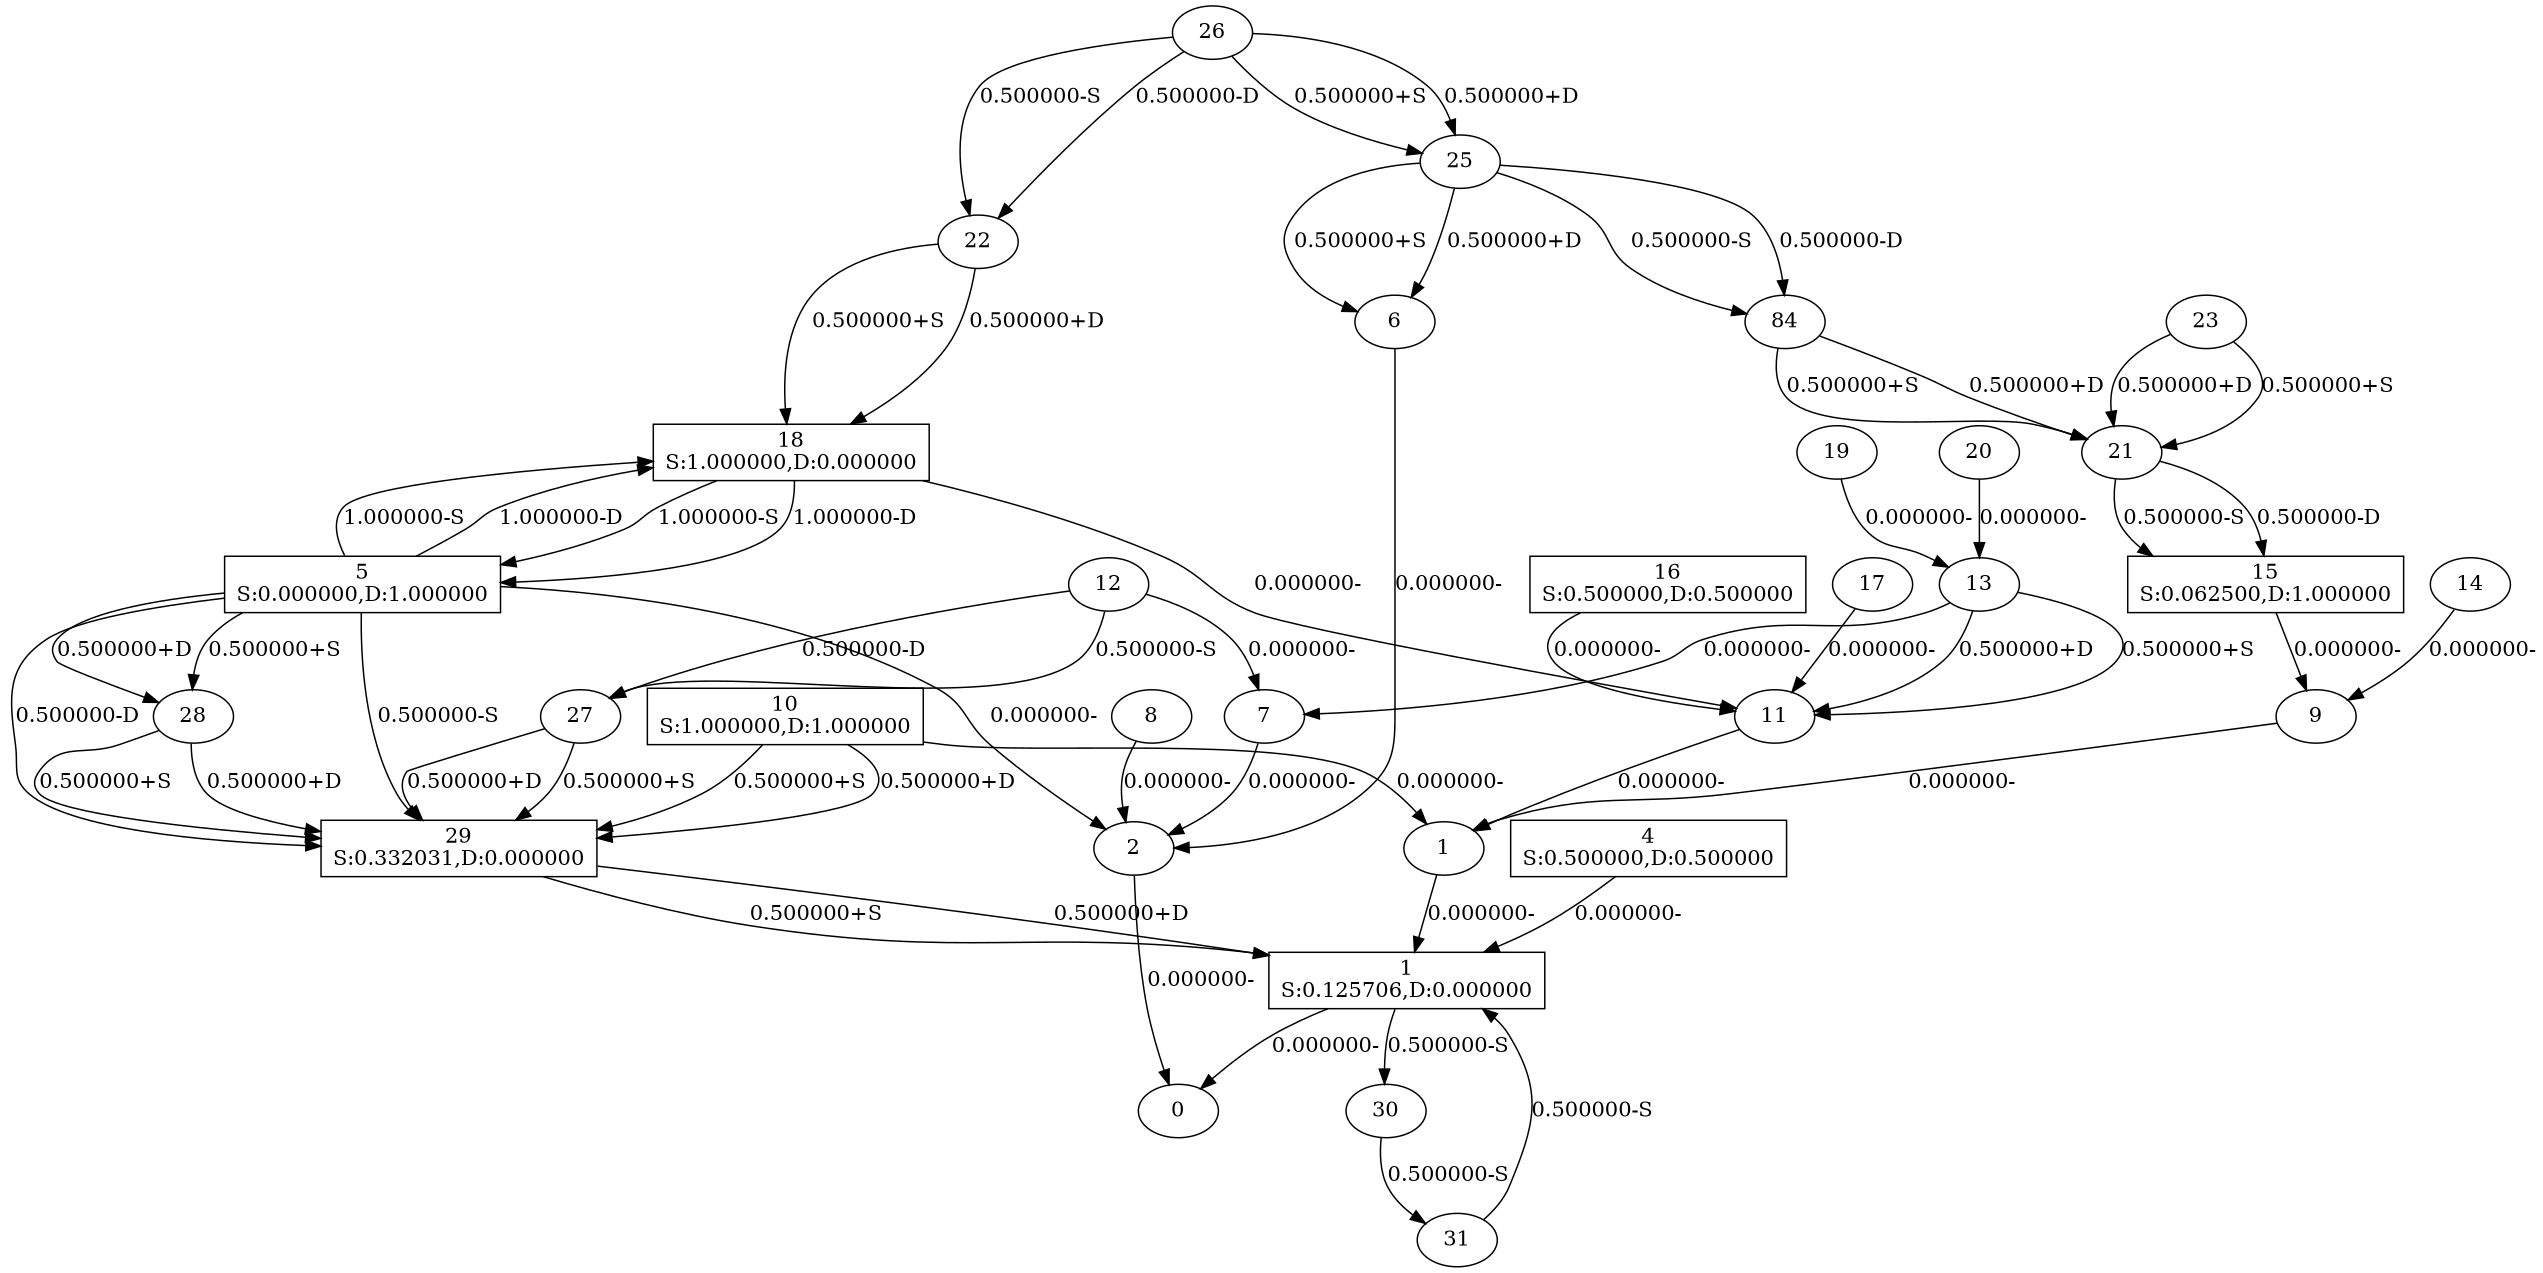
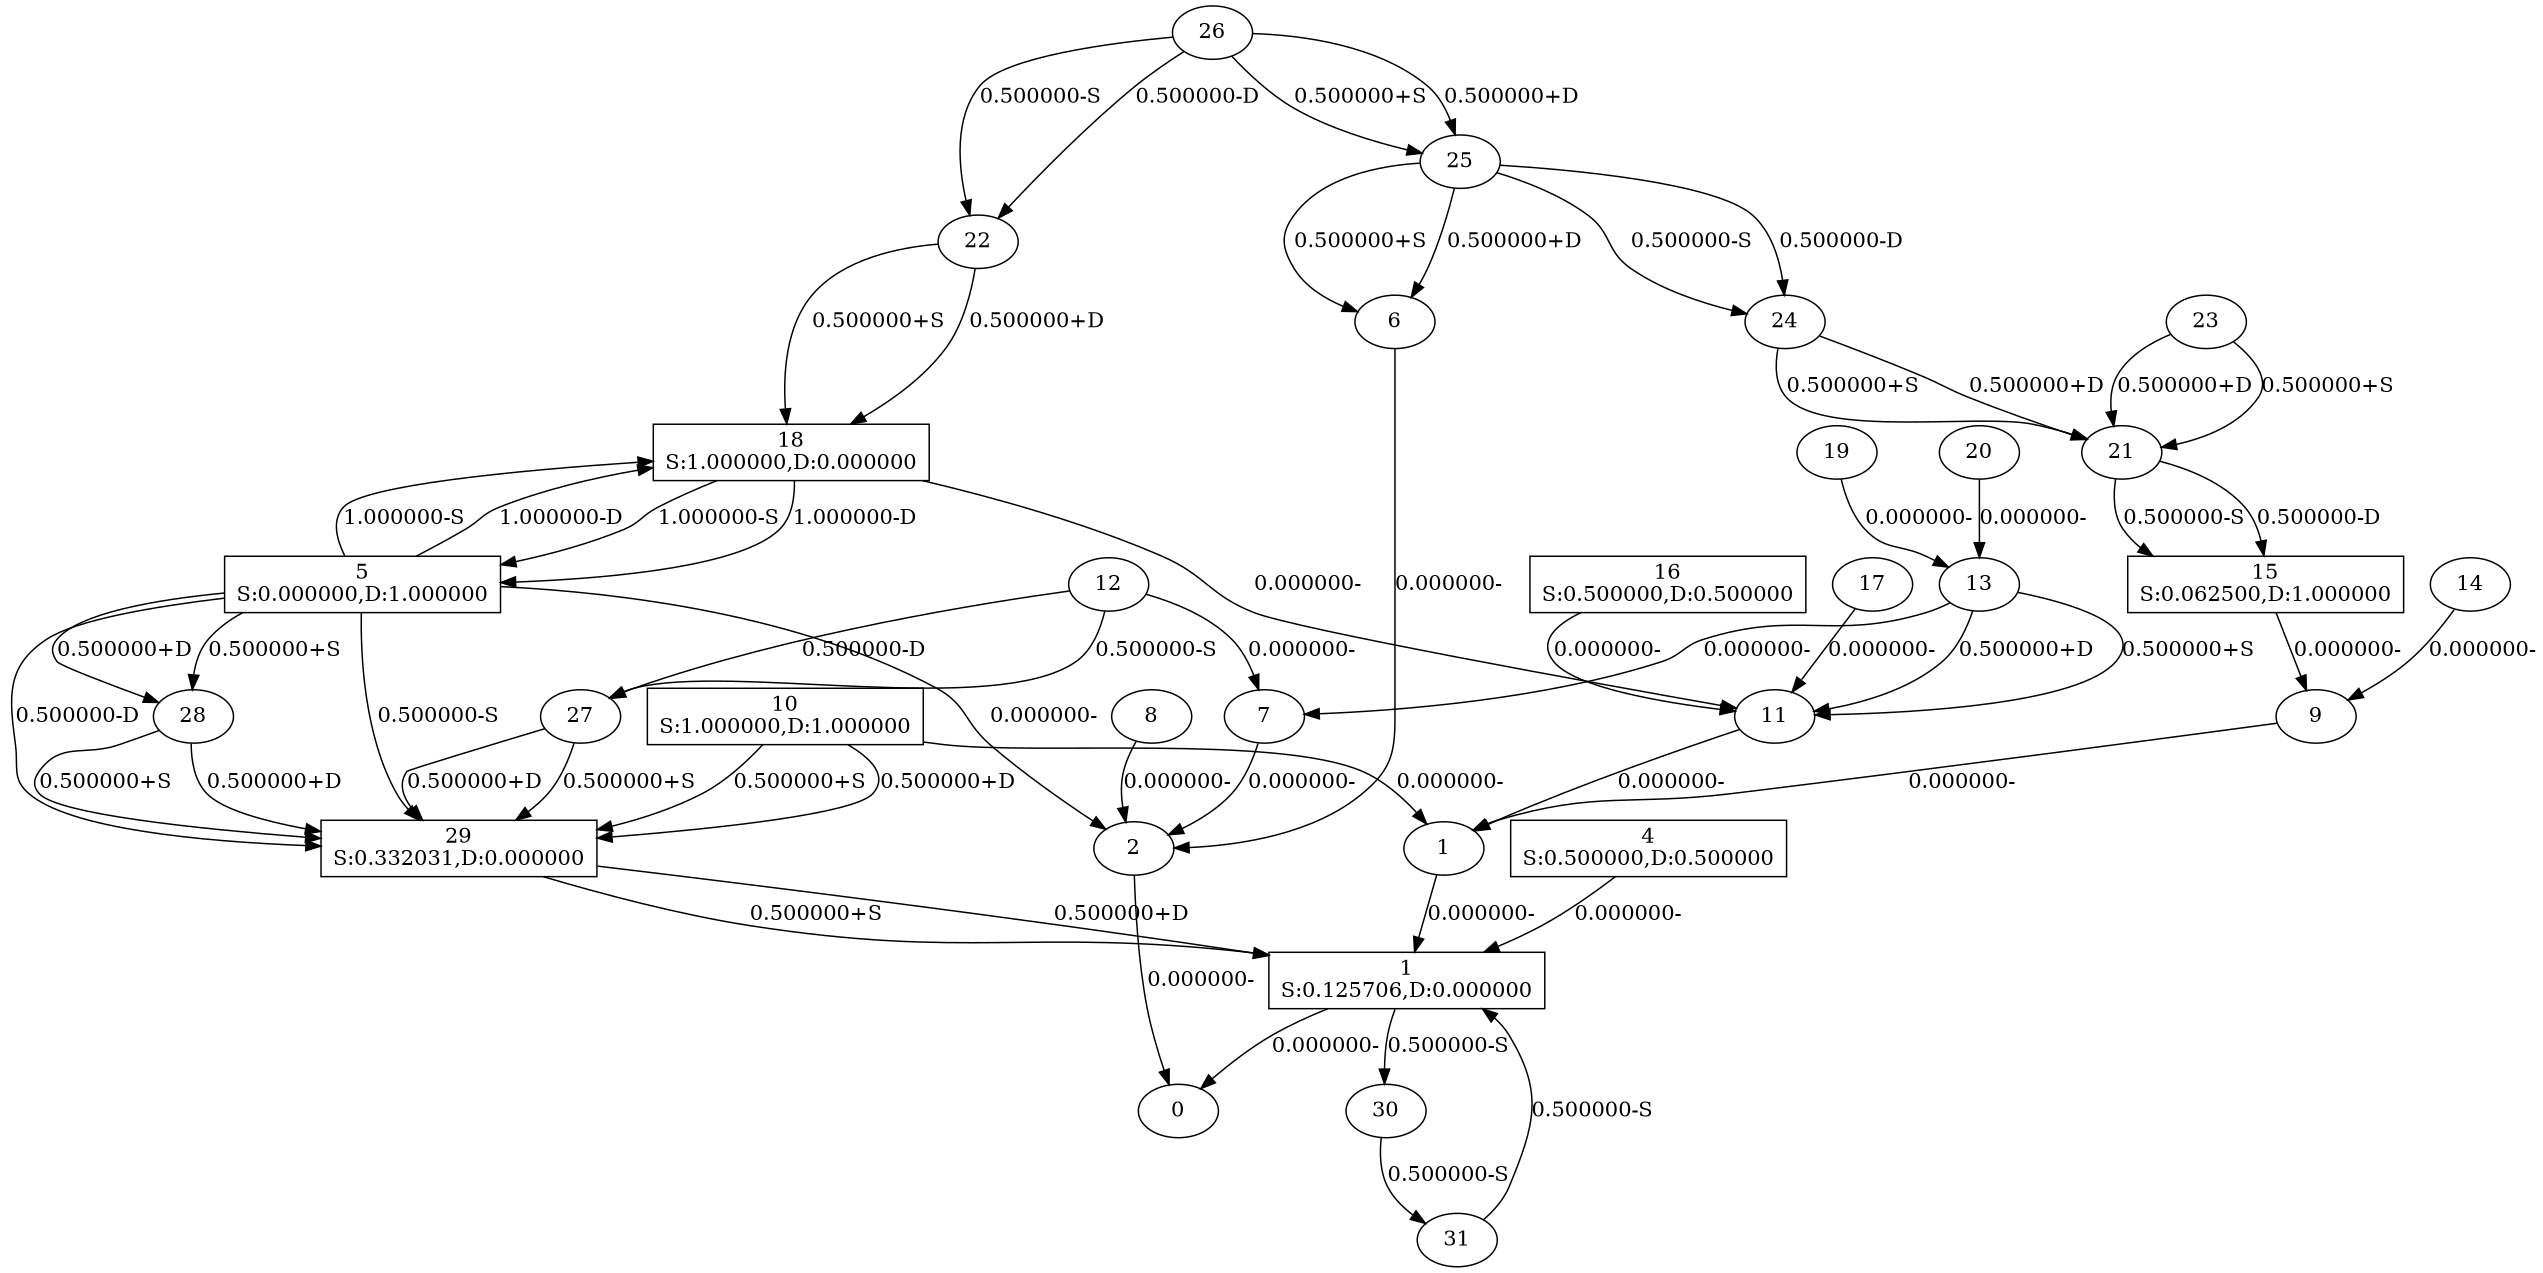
node "84": label "84" -> "24"
